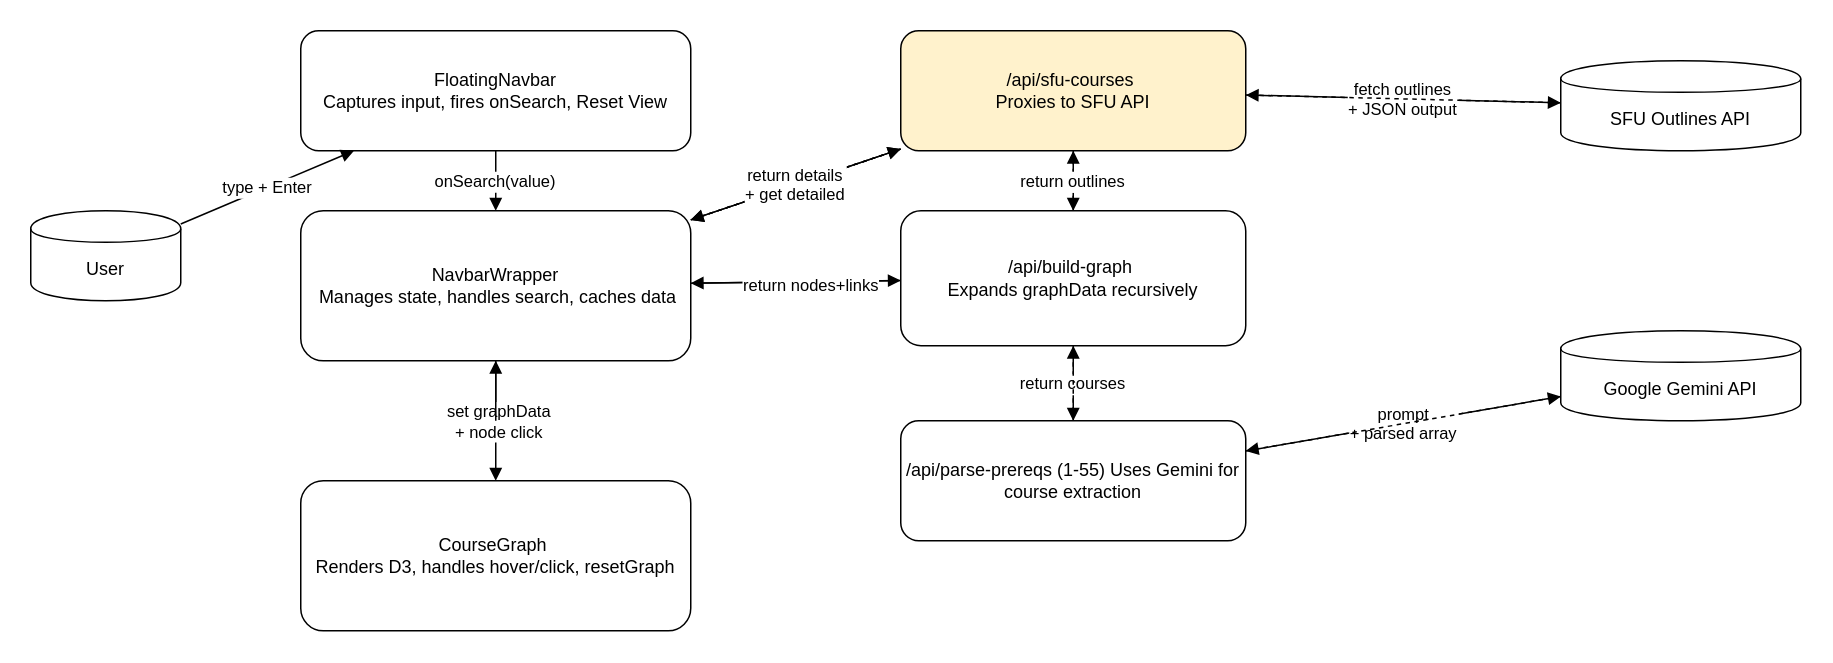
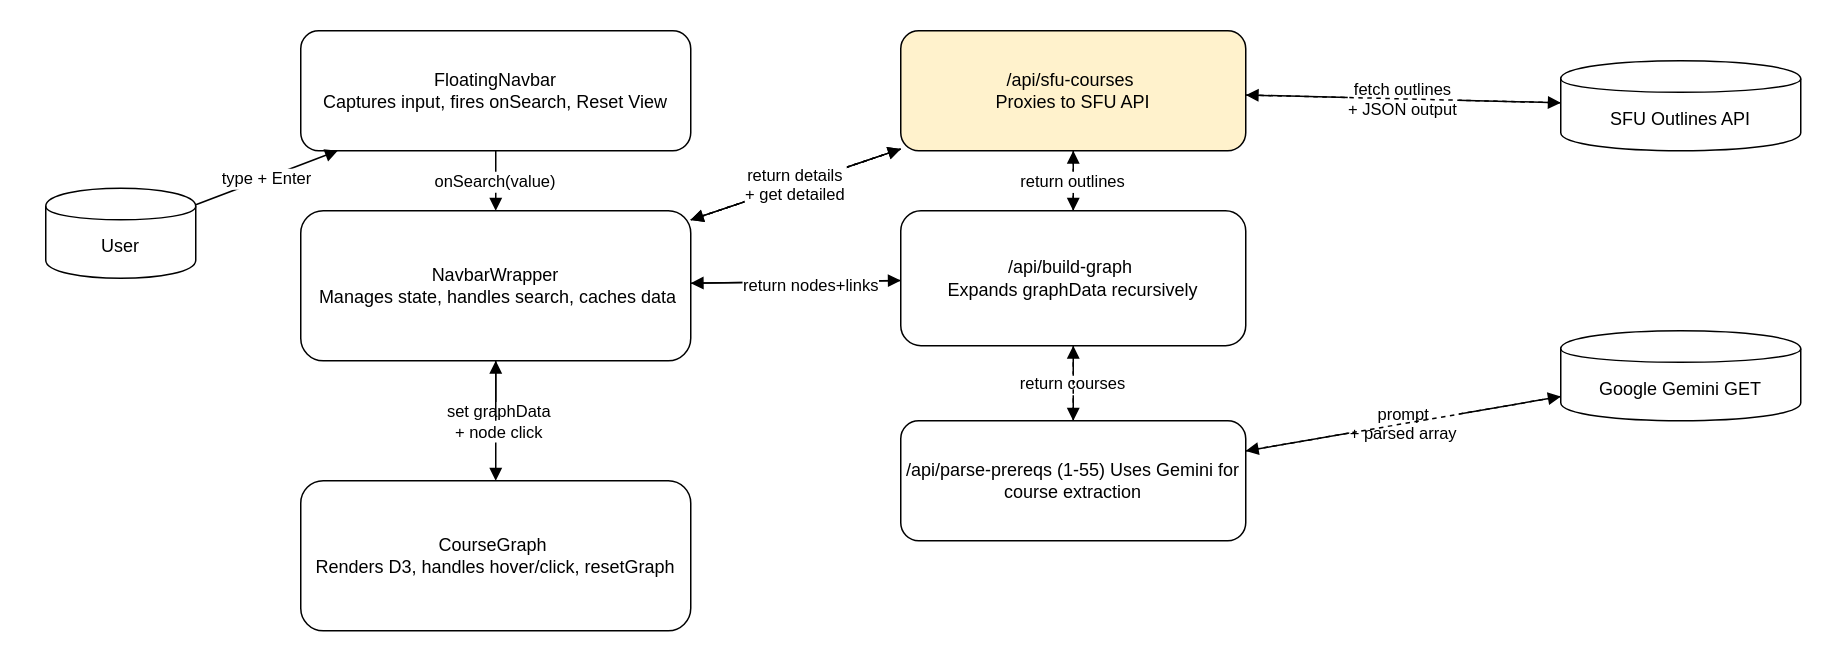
node "User": moved (106, 256) -> (121, 233)
node "Google Gemini API": label "Google Gemini API" -> "Google Gemini GET"
